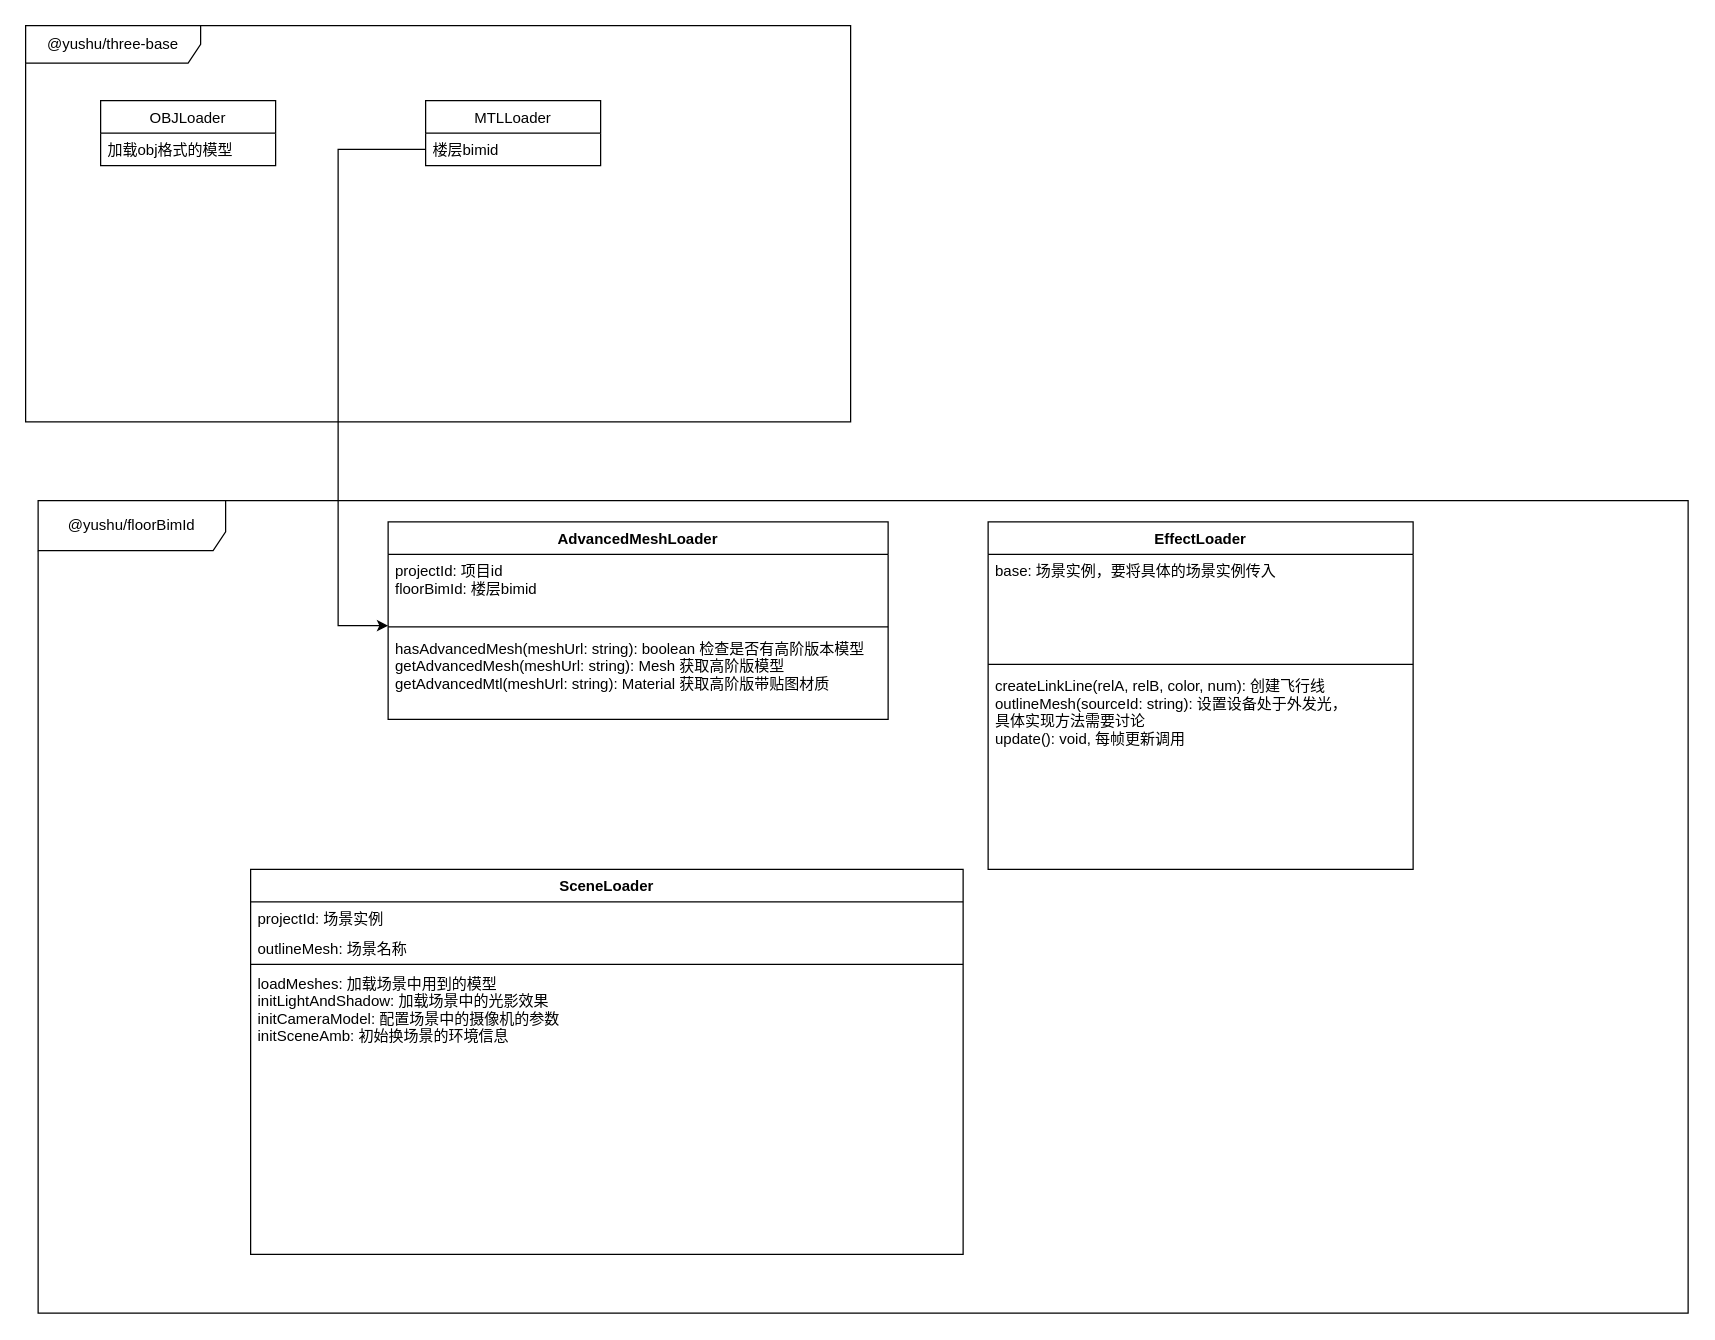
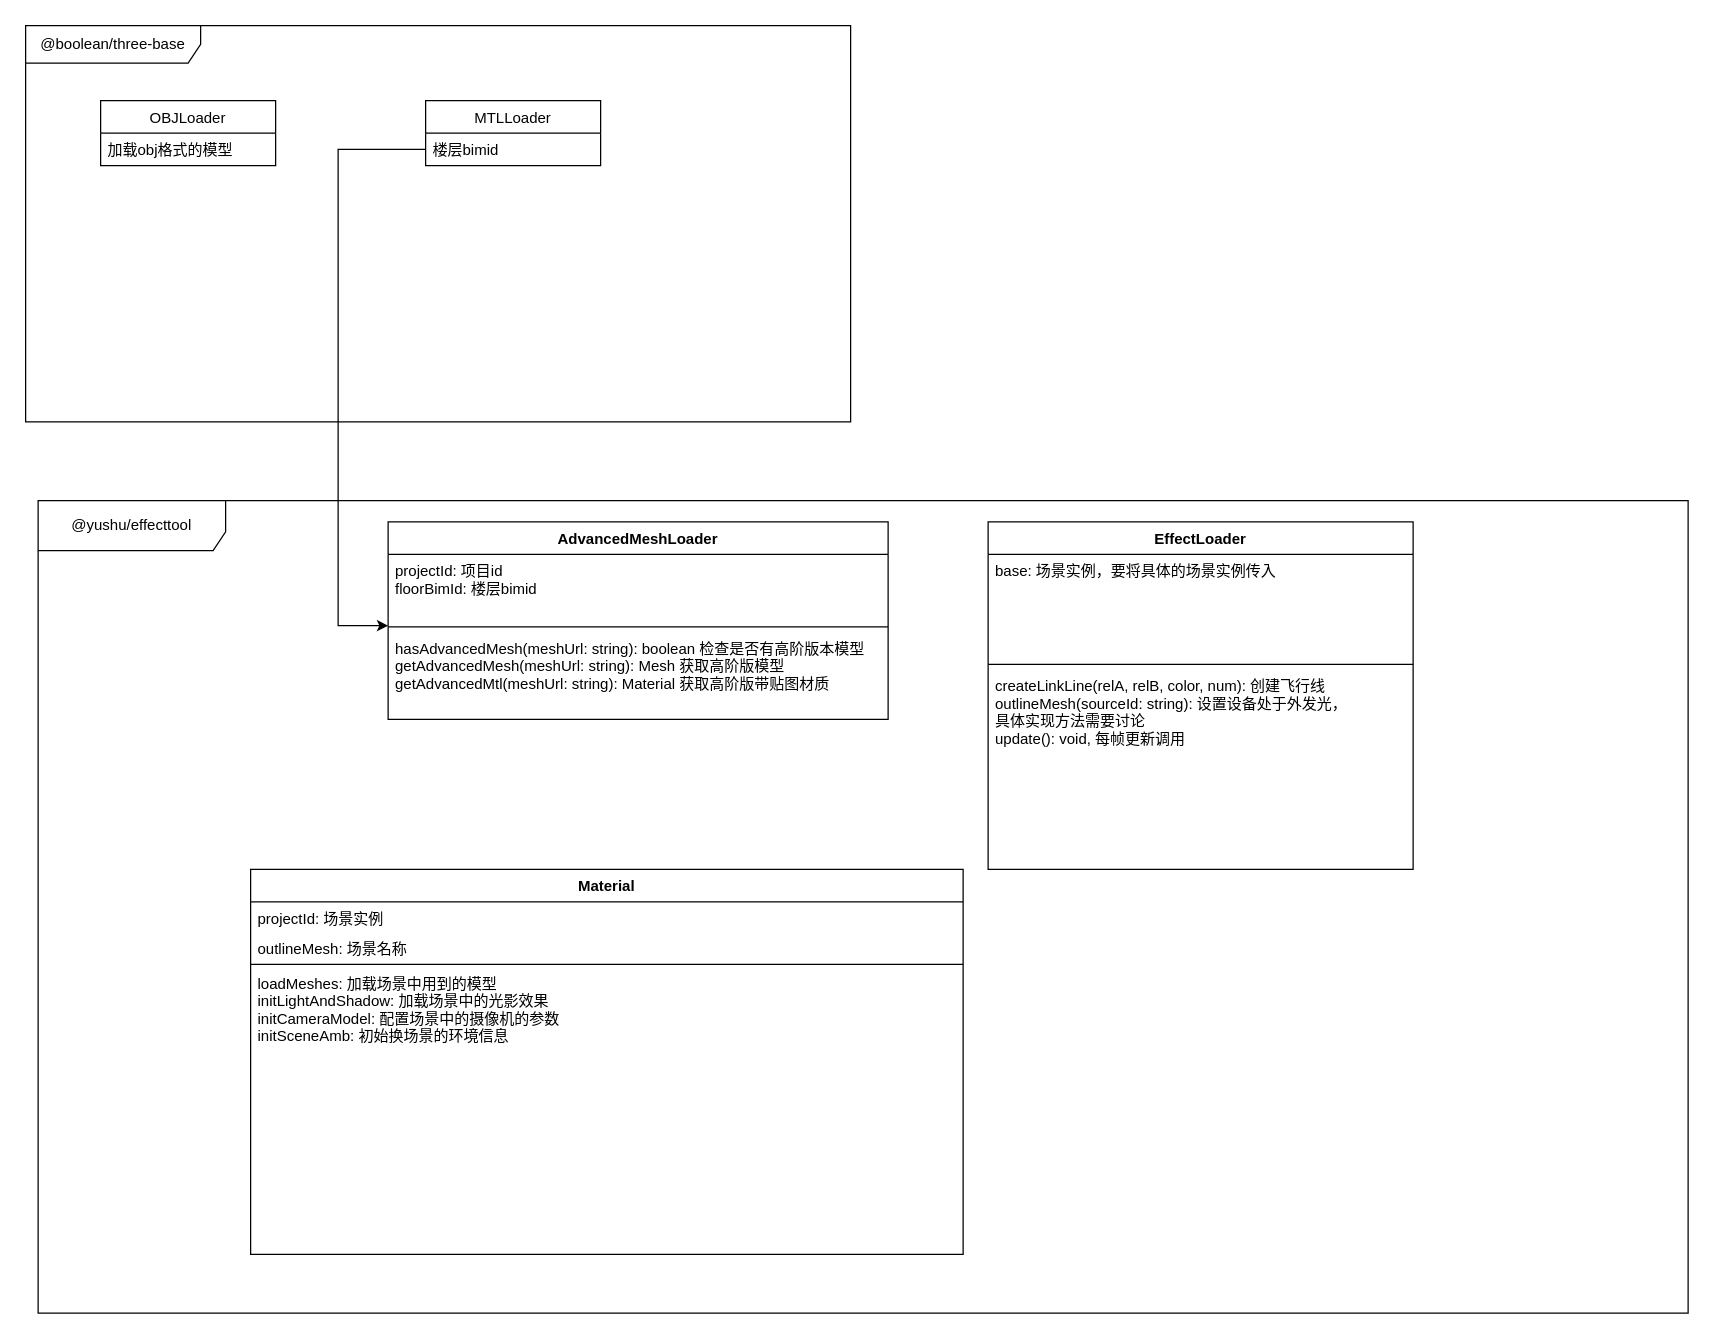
node "@yushu/three-base": label "@yushu/three-base" -> "@boolean/three-base"
node "@yushu/floorBimId": label "@yushu/floorBimId" -> "@yushu/effecttool"
node "SceneLoader": label "SceneLoader" -> "Material"
